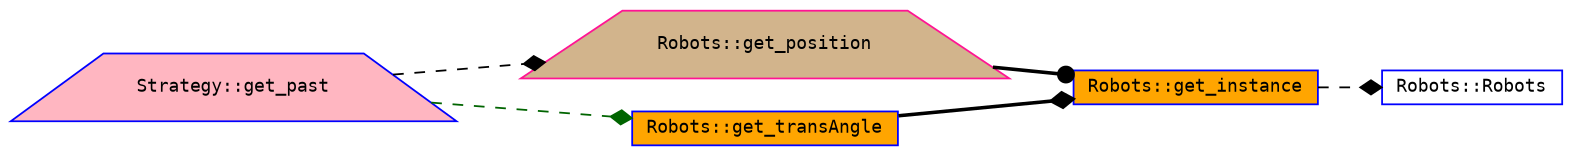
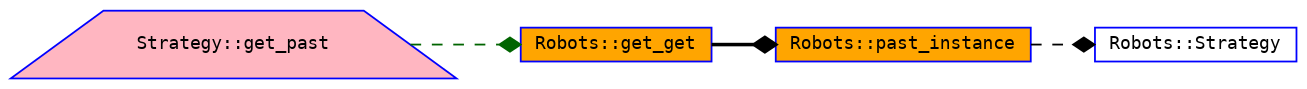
node "Robots::get_position": removed
node "Robots::get_instance": label "Robots::get_instance" -> "Robots::past_instance"
node "Robots::Robots": label "Robots::Robots" -> "Robots::Strategy"
node "Robots::get_transAngle": label "Robots::get_transAngle" -> "Robots::get_get"
